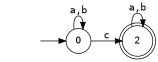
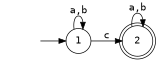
node "0": label "0" -> "1"
